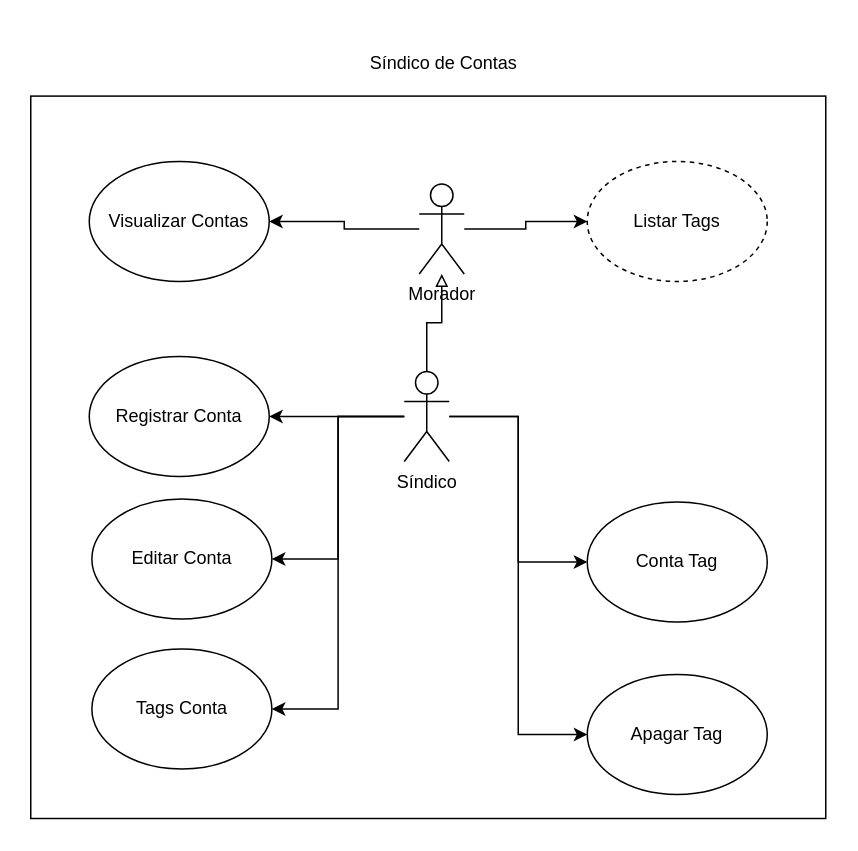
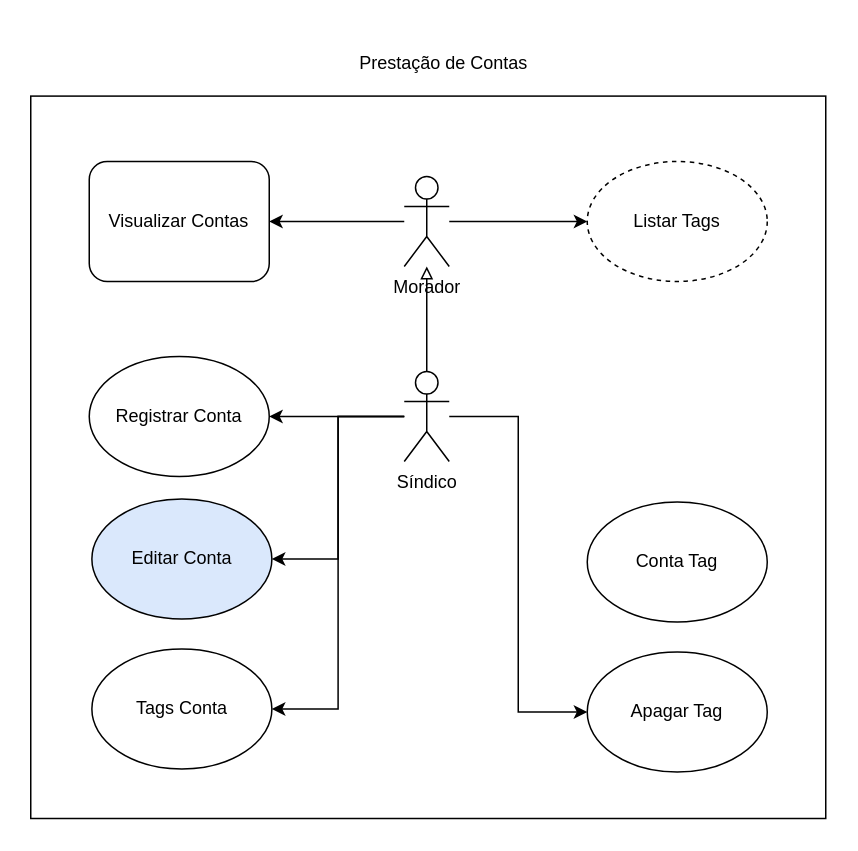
node "Síndico de Contas": label "Síndico de Contas" -> "Prestação de Contas"
node "Visualizar Contas": shape ellipse -> rounded rectangle
node "Morador": moved (442, 229) -> (427, 221)
node "Editar Conta": fillcolor #ffffff -> #dae8fc
edge "Síndico" -> "Conta Tag": removed
node "Apagar Tag": moved (677, 734) -> (677, 712)
